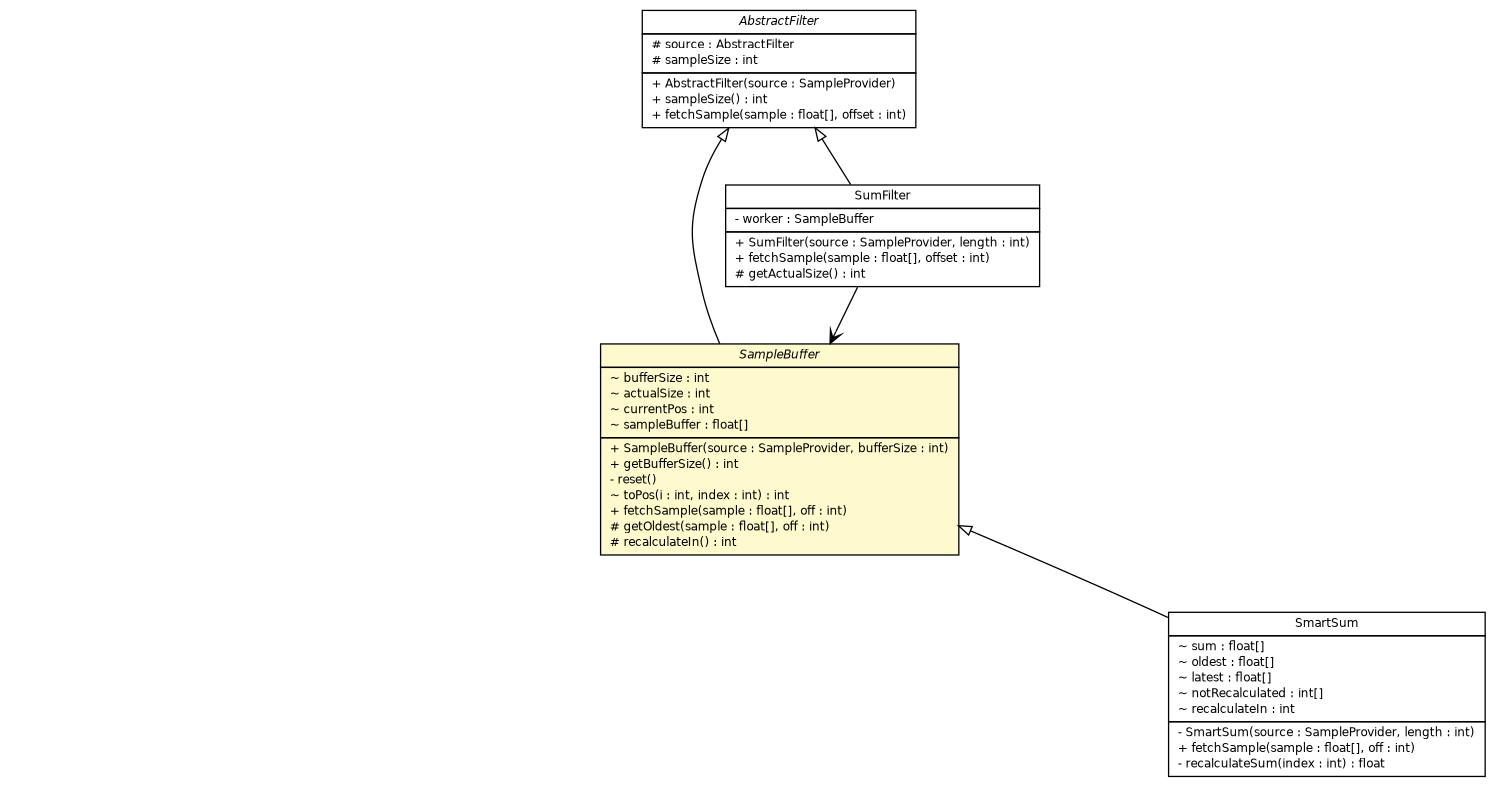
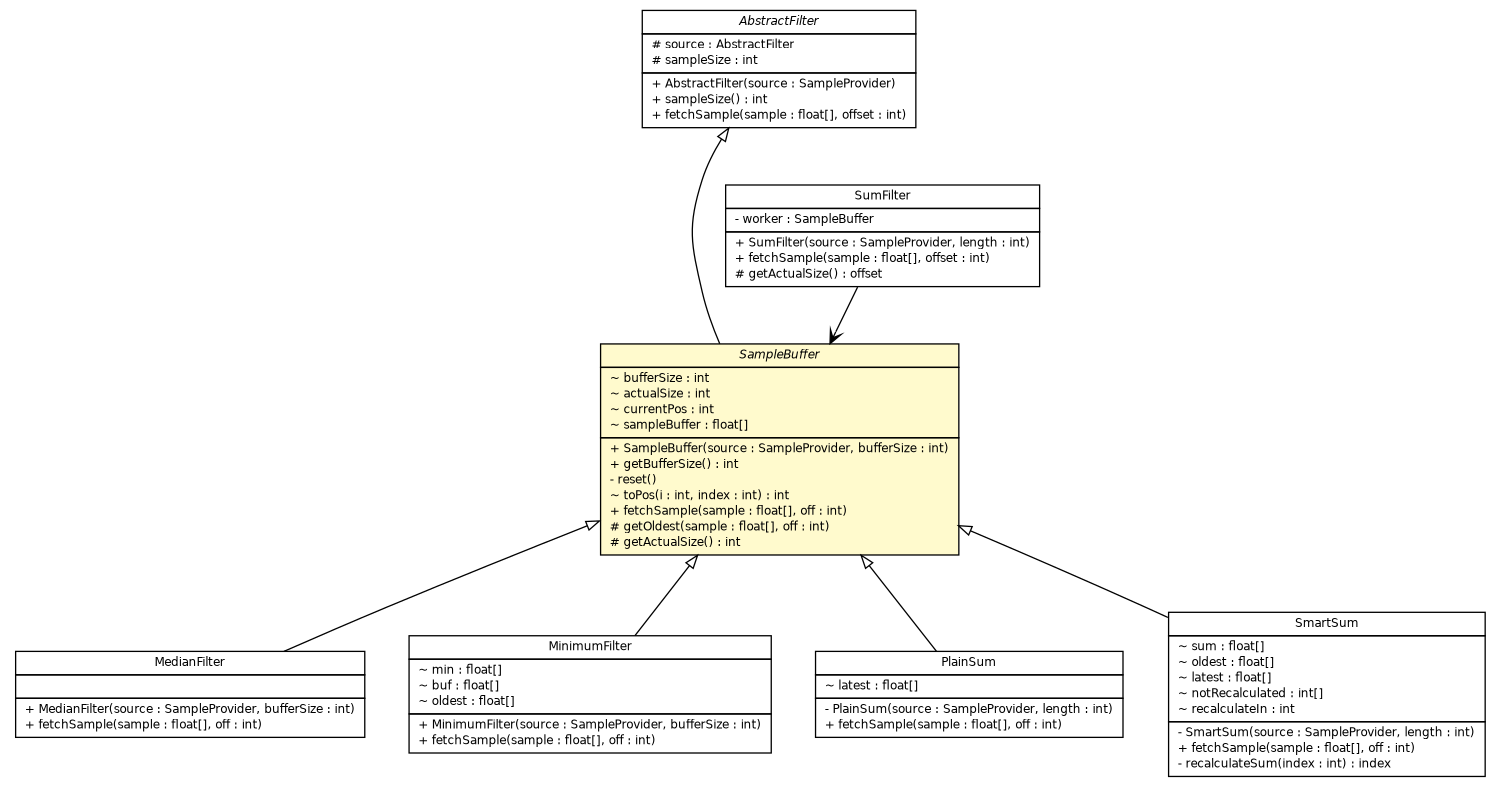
edge "SumFilter" -> "AbstractFilter": removed
node "SumFilter": text "# getActualSize() : int" -> "# getActualSize() : offset"
node "SampleBuffer": text "# recalculateIn() : int" -> "# getActualSize() : int"
node "MedianFilter": added
node "MinimumFilter": added
node "PlainSum": added
node "SmartSum": text "- recalculateSum(index : int) : float" -> "- recalculateSum(index : int) : index"
